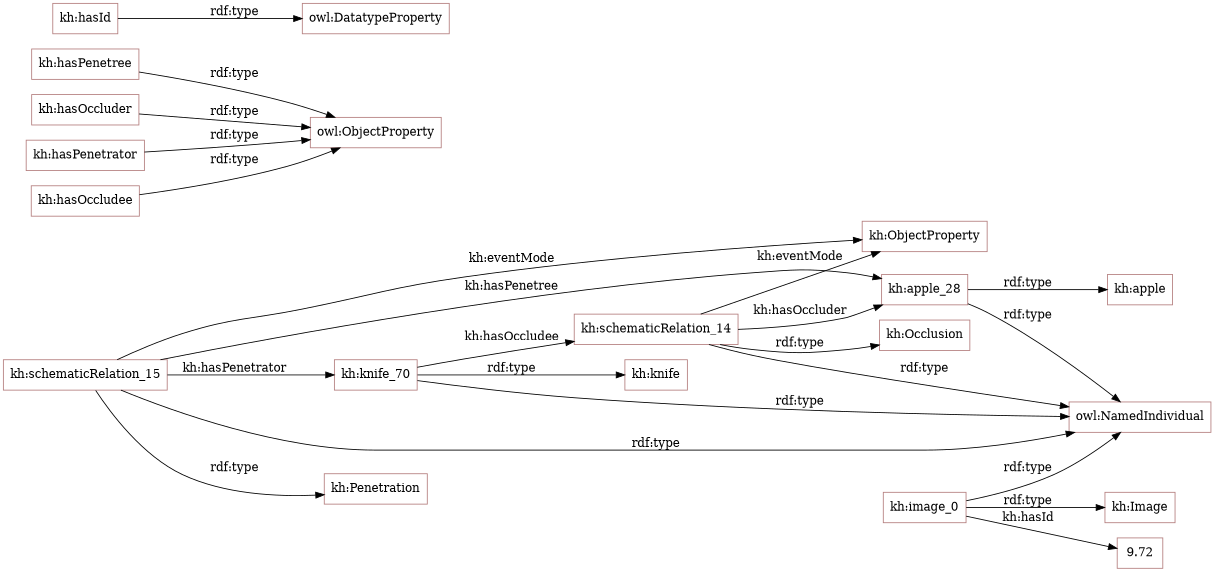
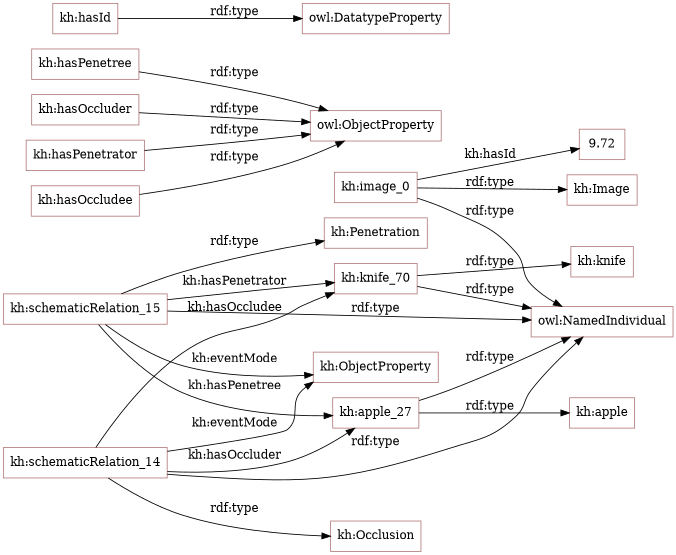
node "kh:apple_28": label "kh:apple_28" -> "kh:apple_27"
edge "kh:knife_70" -> "kh:schematicRelation_14": reversed
